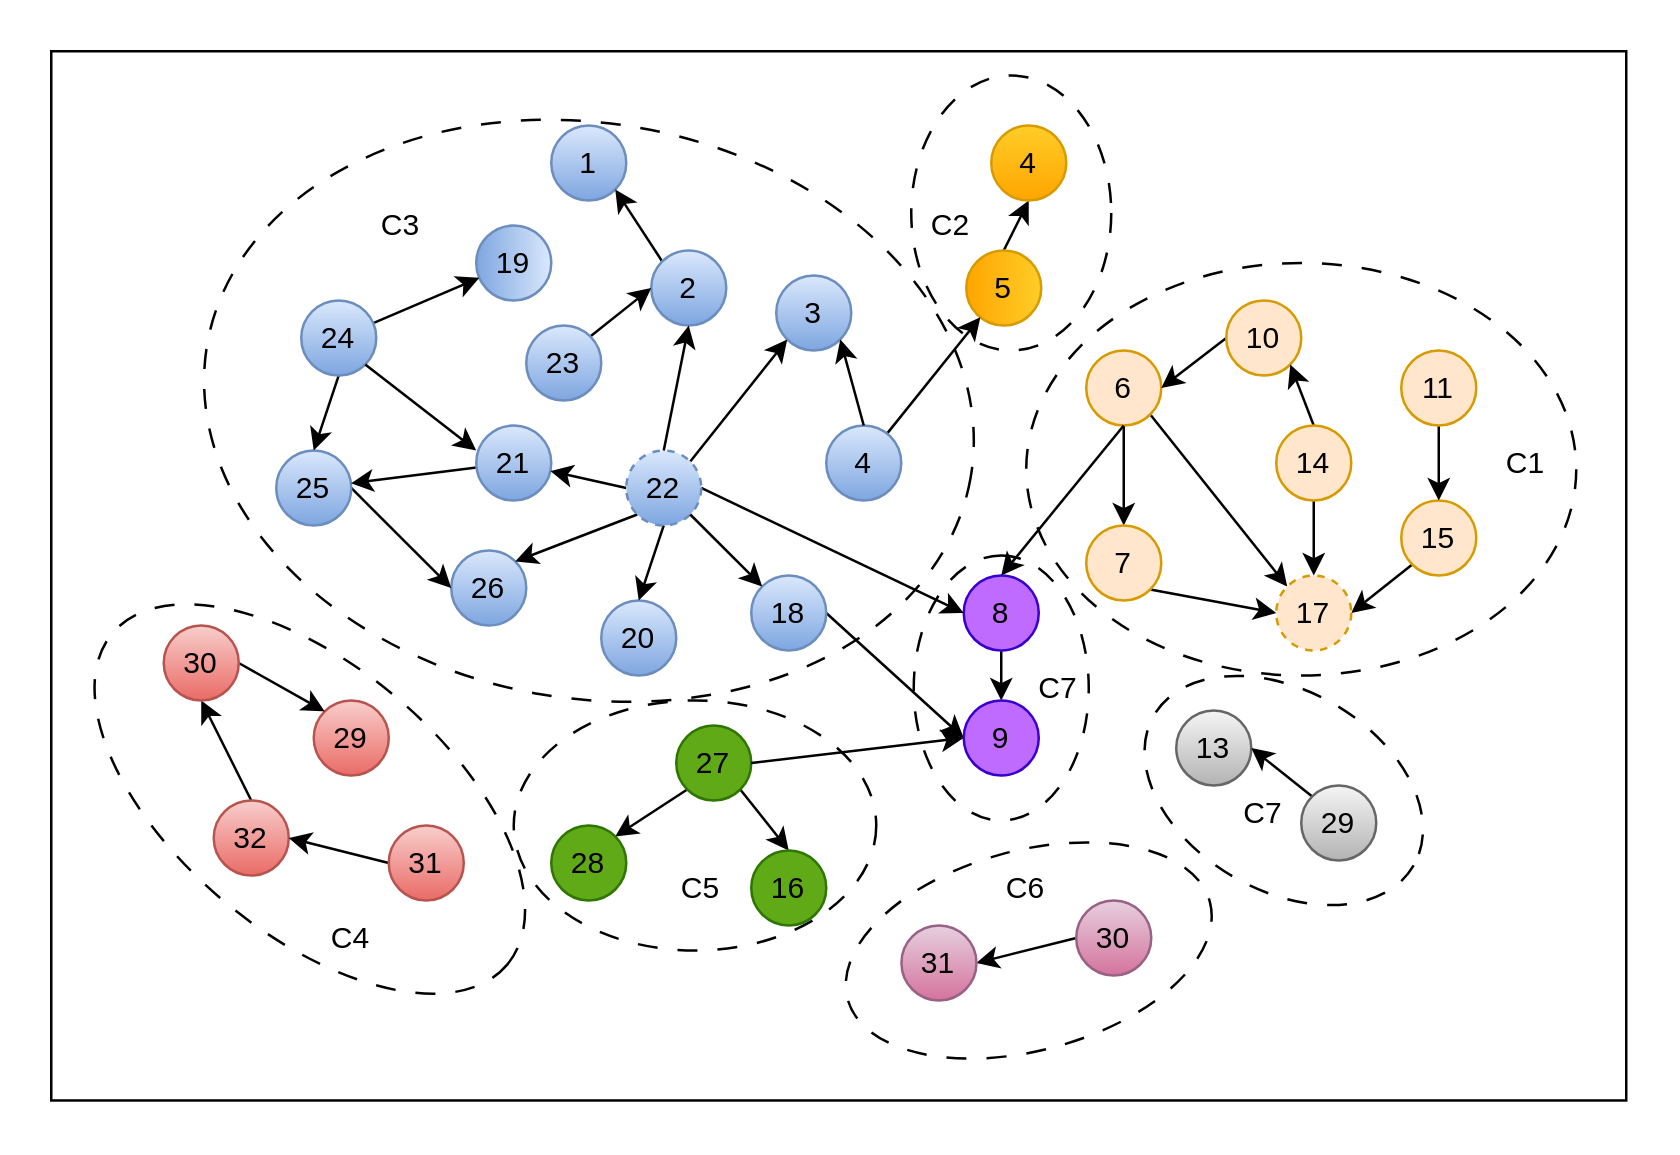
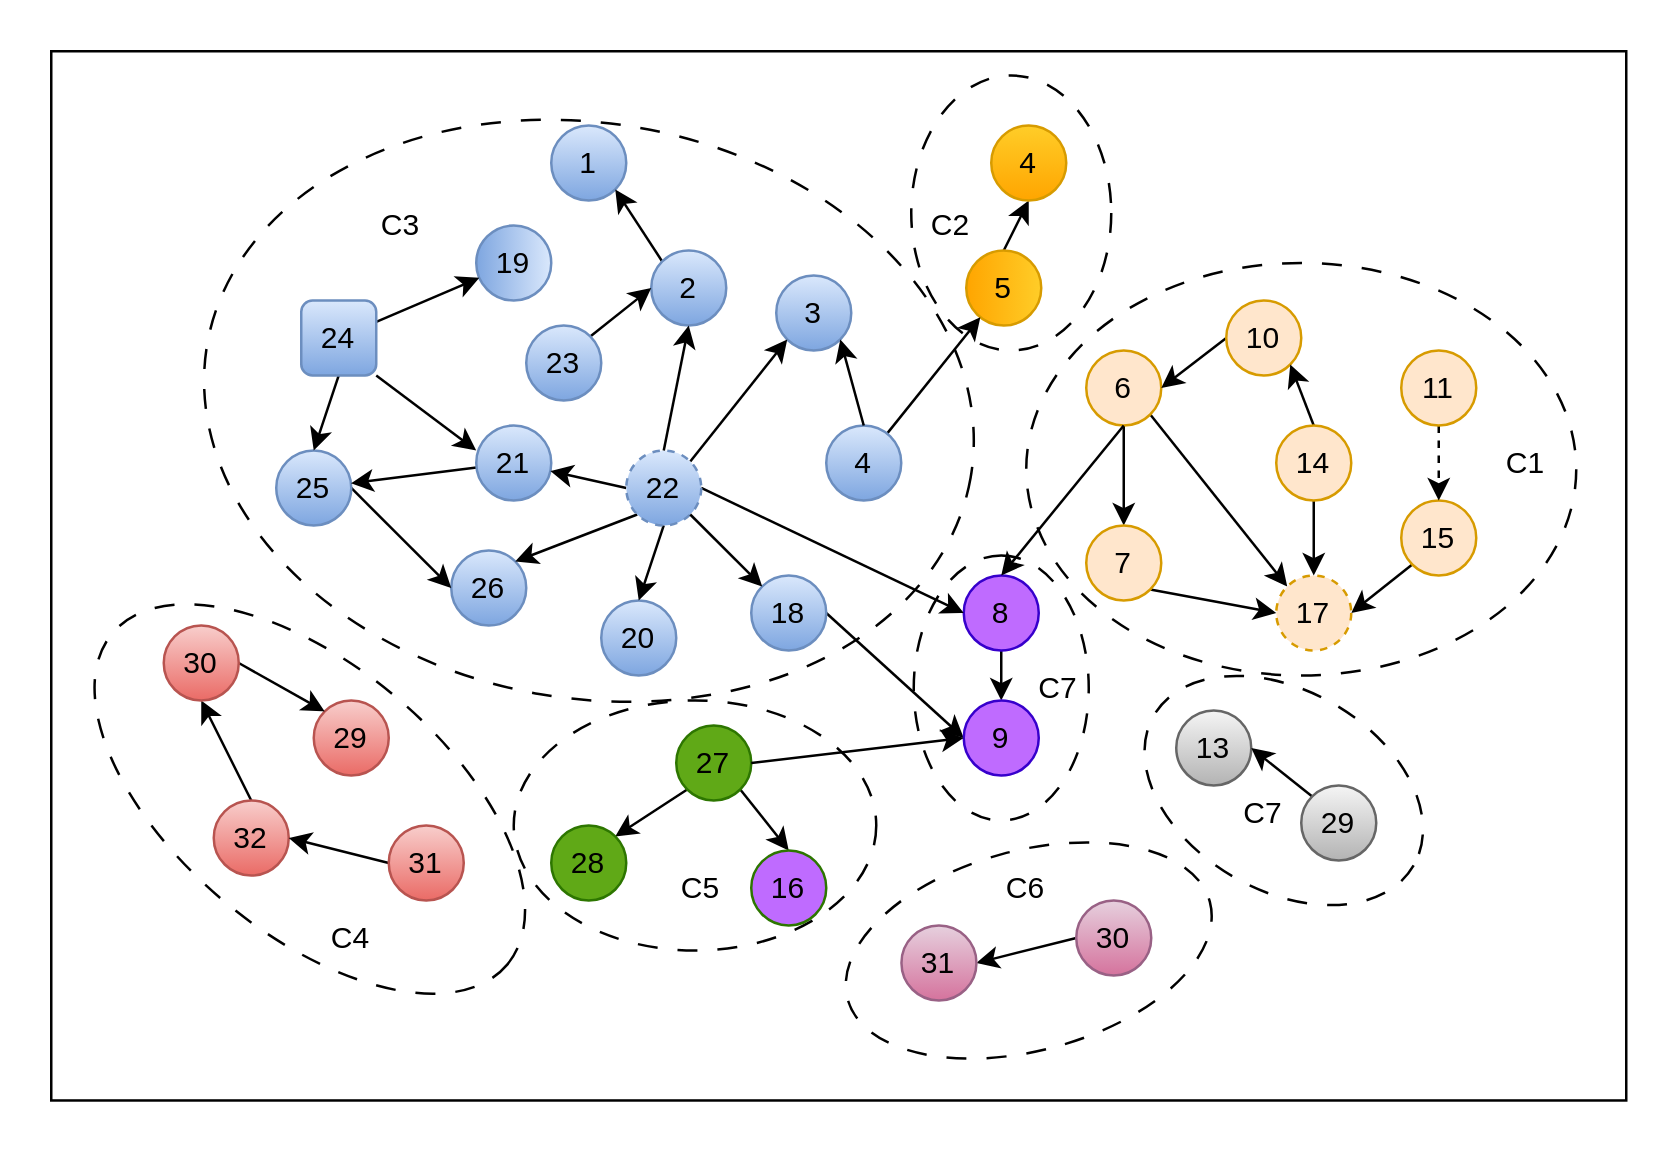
node "24": shape ellipse -> rounded rectangle
edge "11" -> "15": style solid -> dashed
node "16": fillcolor #60a917 -> #bf6bff
